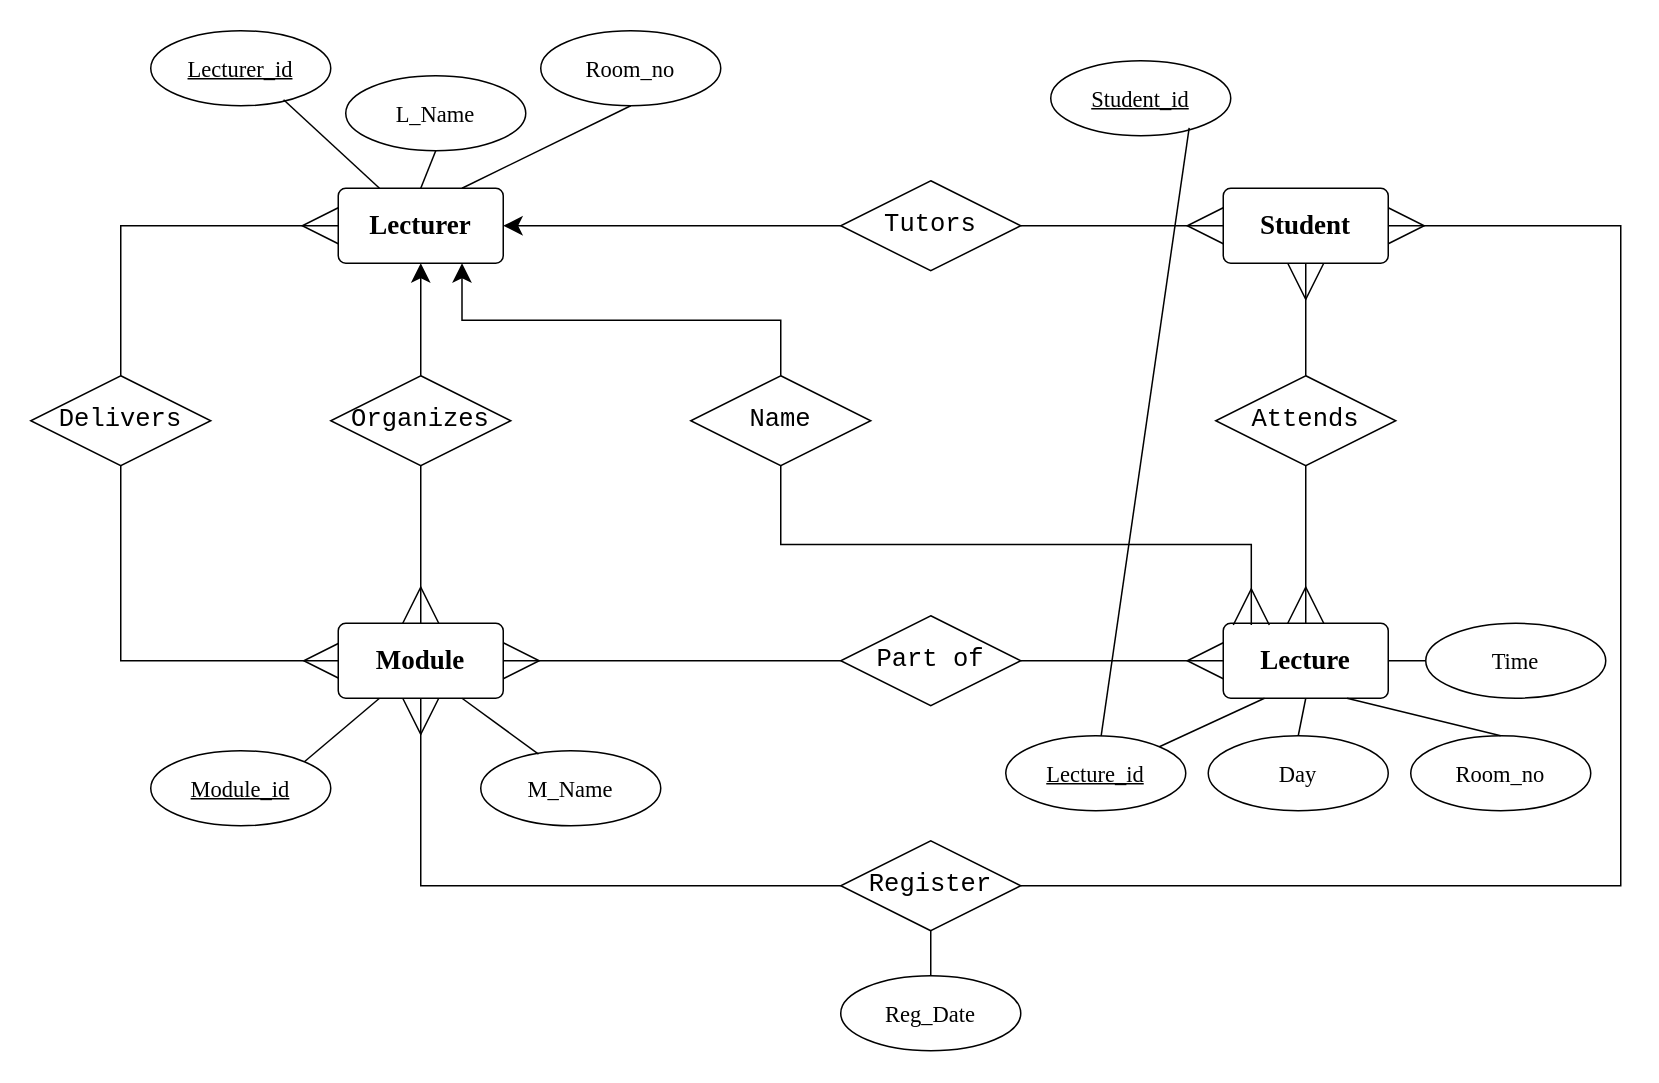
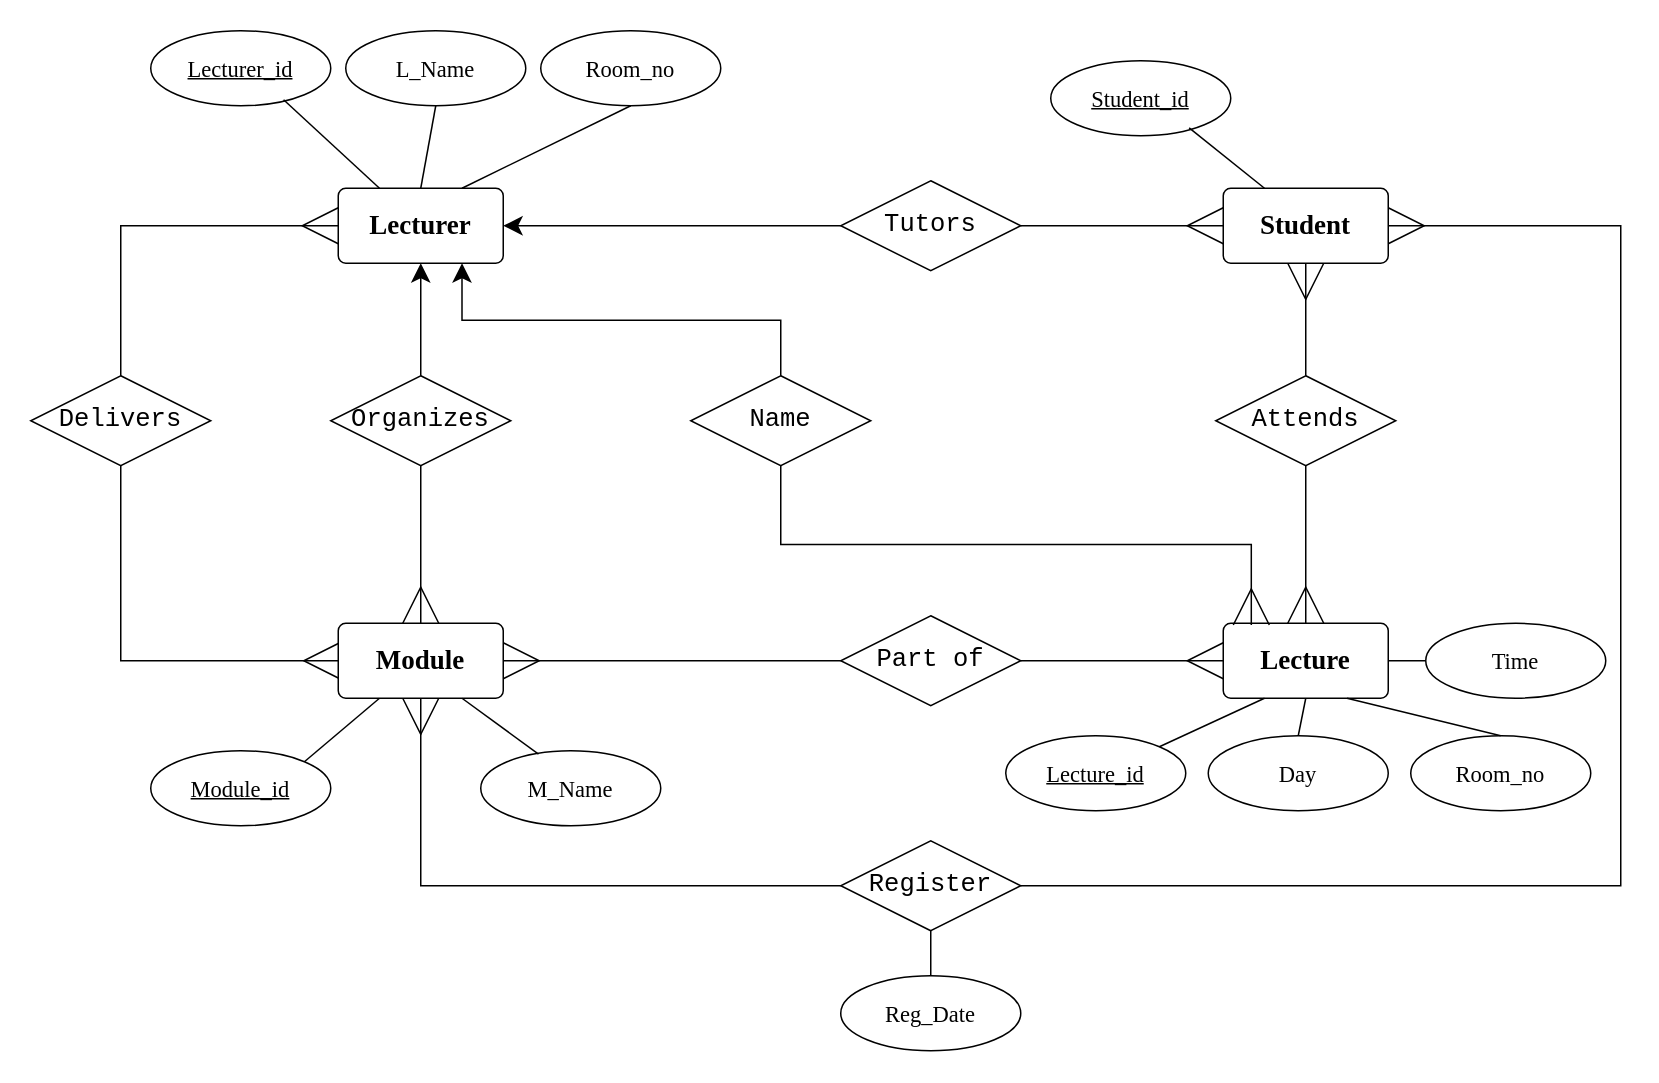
node "L_Name": moved (436, 113) -> (436, 68)
edge "Student_id" -- "Lecture_id": now "Student_id" -- "Student"
